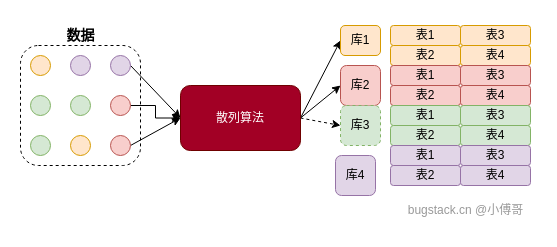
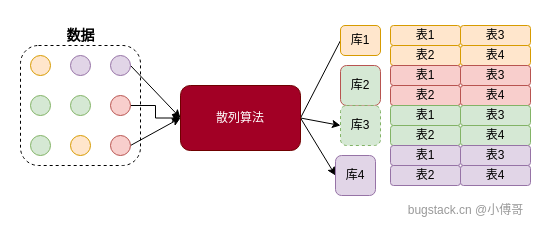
edge "散列算法" -> "库1": arrowhead classic -> none
node "库2": fillcolor #f8cecc -> #d5e8d4
edge "散列算法" -> "库2": removed
edge "散列算法" -> "库3": style dashed -> solid
edge "散列算法" -> "库4": added
